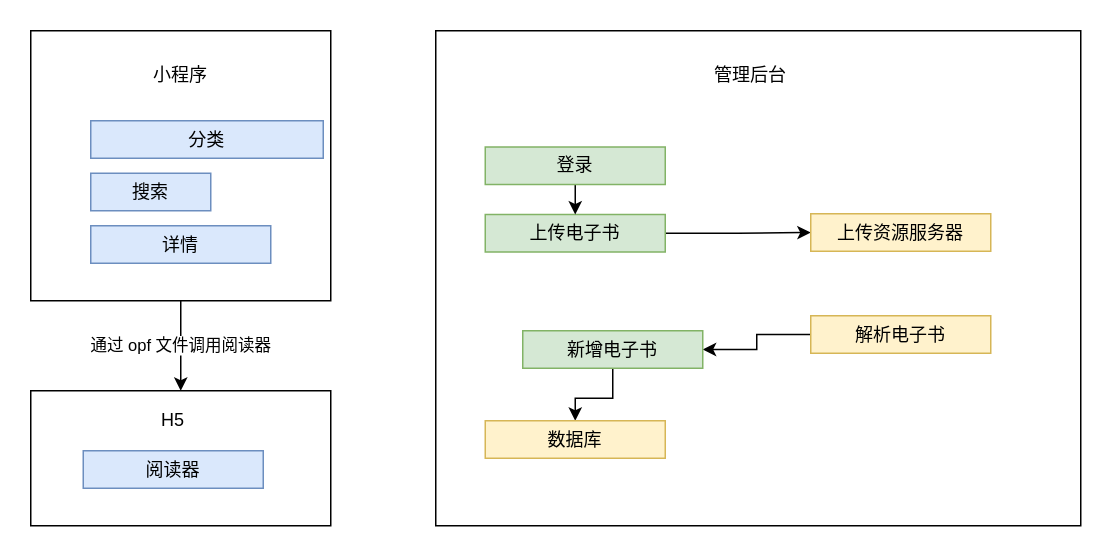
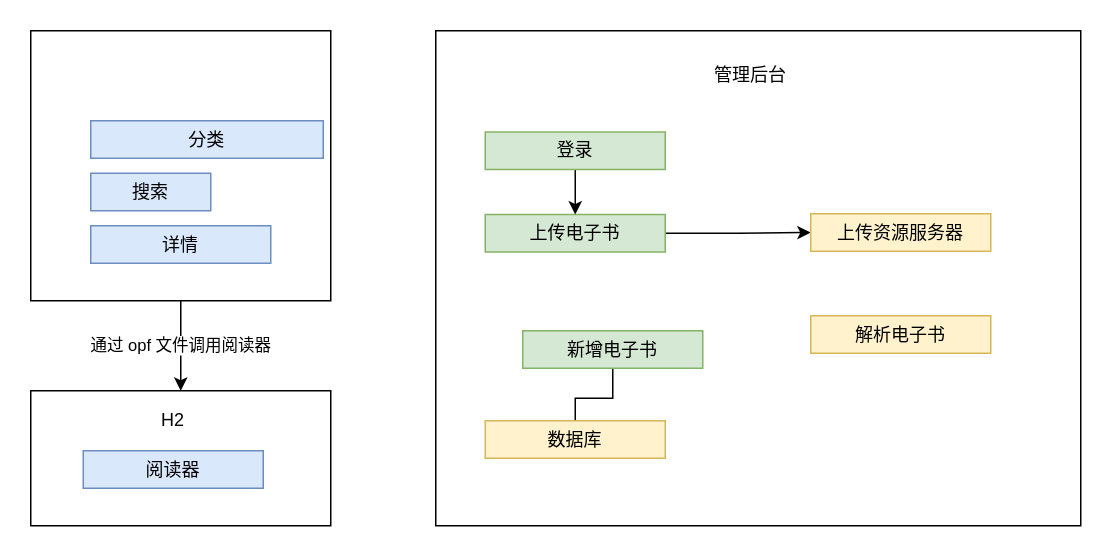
node "小程序": removed
node "登录": moved (575, 166) -> (575, 151)
edge "解析电子书" -> "新增电子书": removed
edge "新增电子书" -> "数据库": arrowhead classic -> none
node "H5": label "H5" -> "H2"
